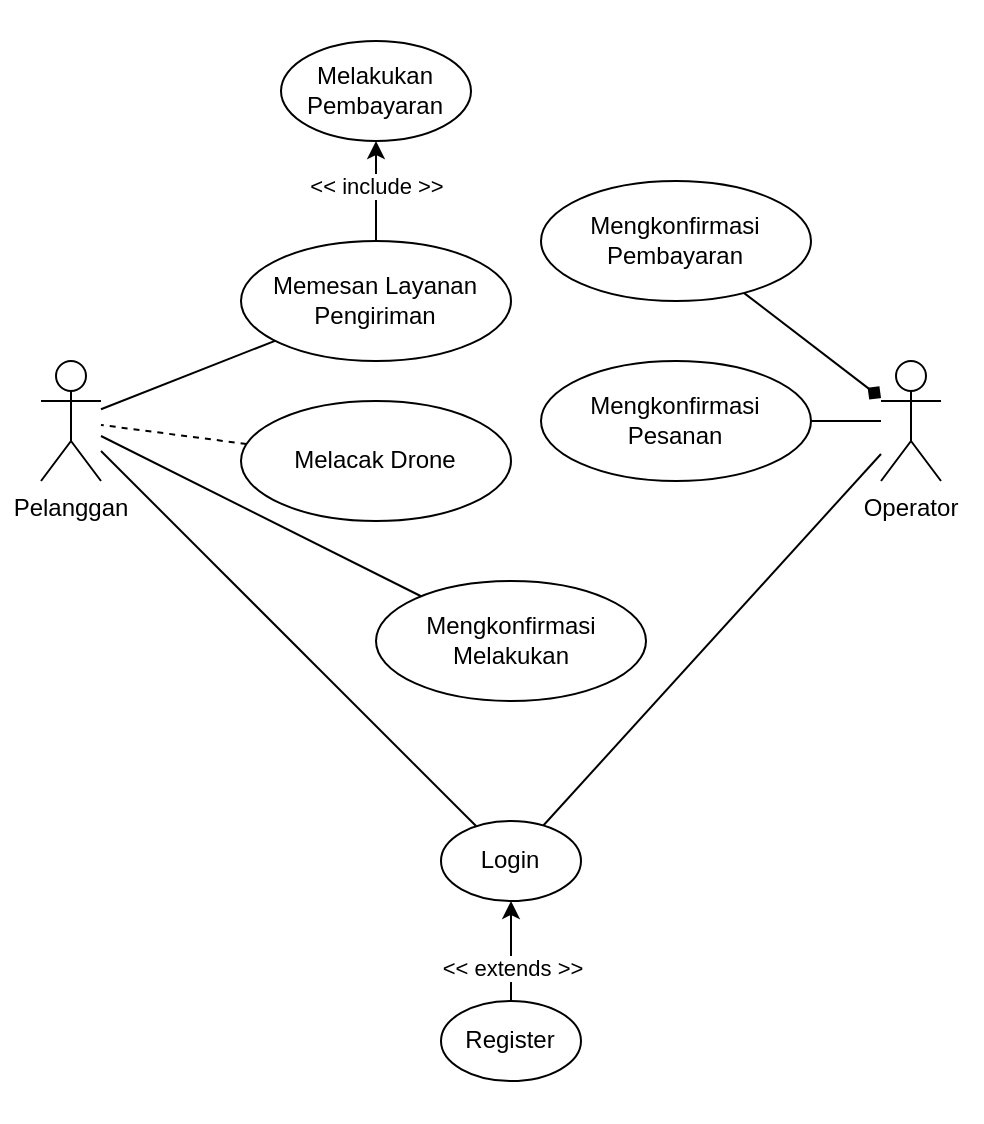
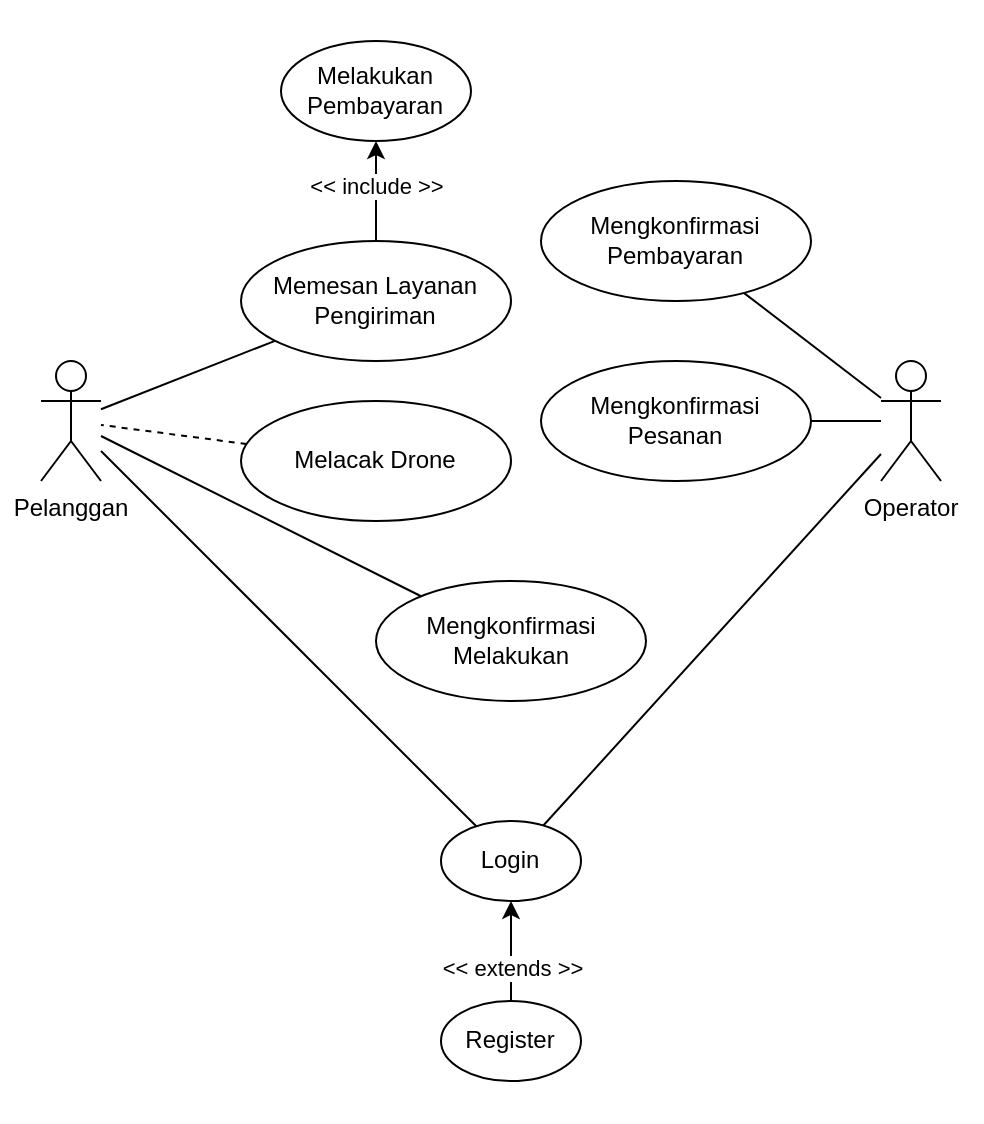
edge "Mengkonfirmasi Pembayaran" -> "Operator": arrowhead diamond -> none
